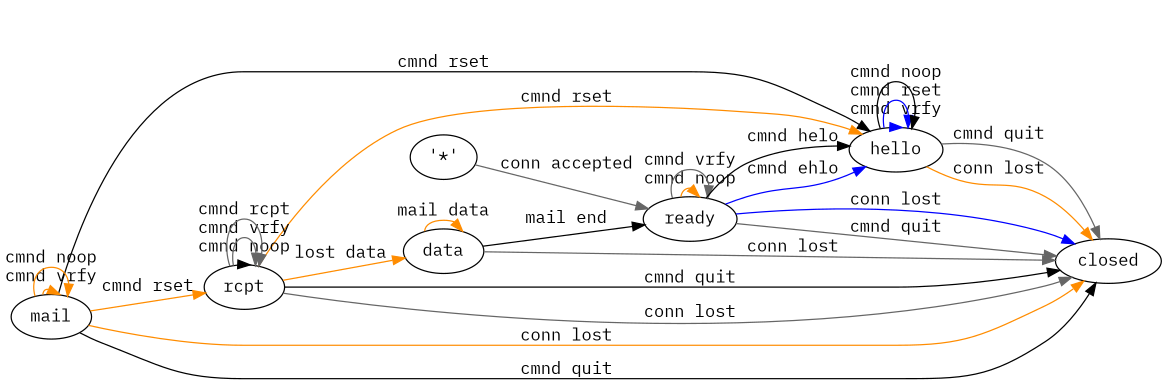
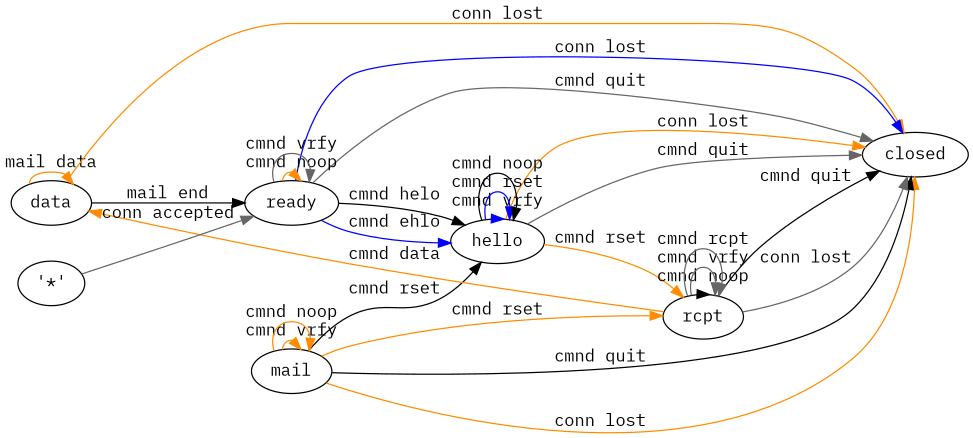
edge "rcpt" -> "hello": reversed
edge "rcpt" -> "data": label "lost data" -> "cmnd data"
edge "data" -> "closed": color gray40 -> darkorange
